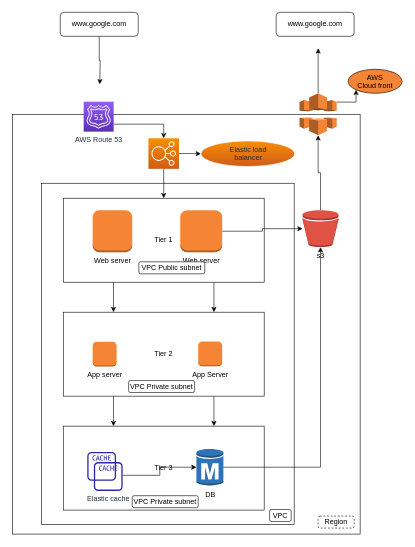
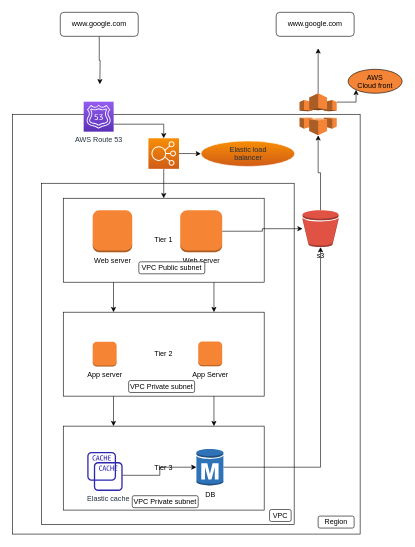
node "Region": style dashed -> solid
